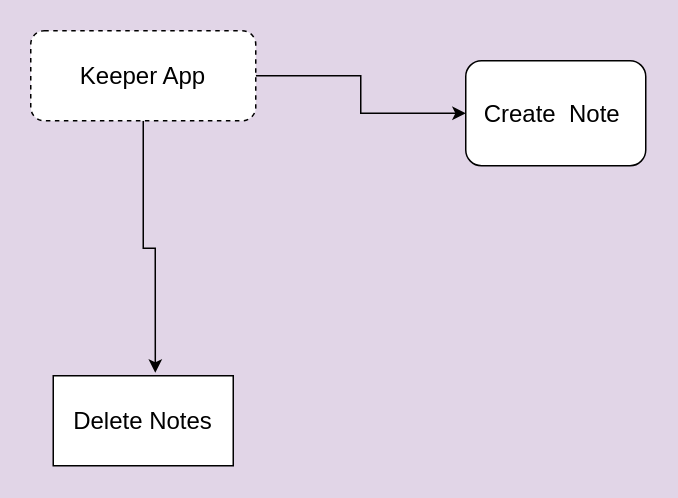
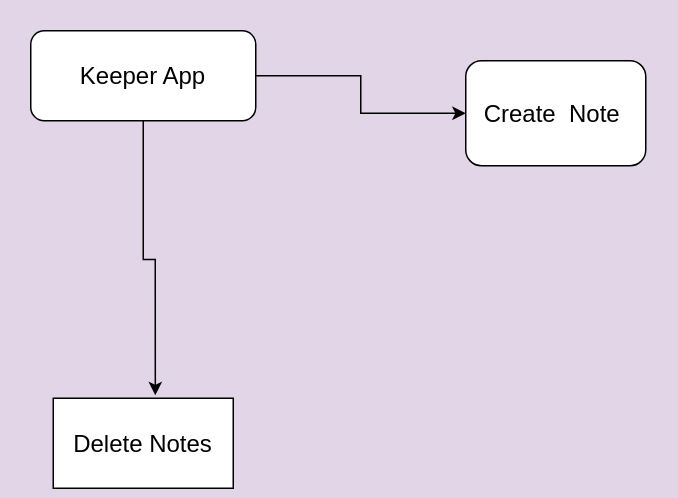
node "Keeper App": style dashed -> solid
node "Delete Notes": moved (143, 421) -> (143, 443)
